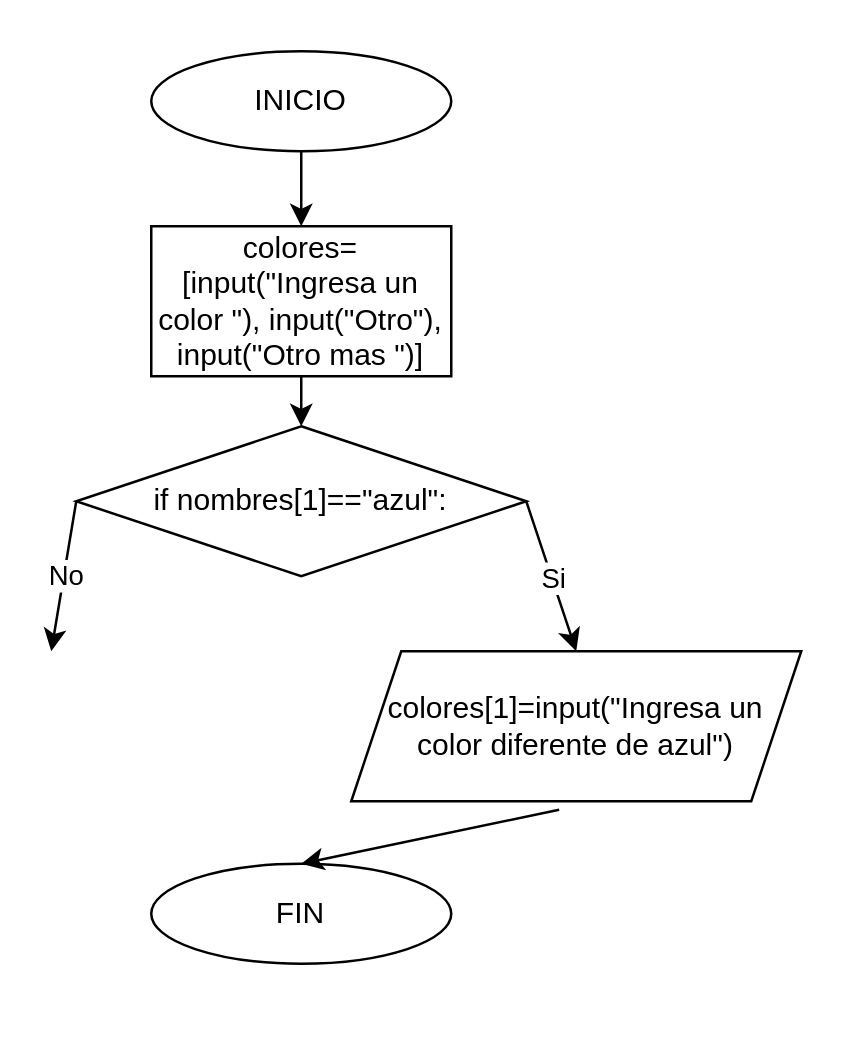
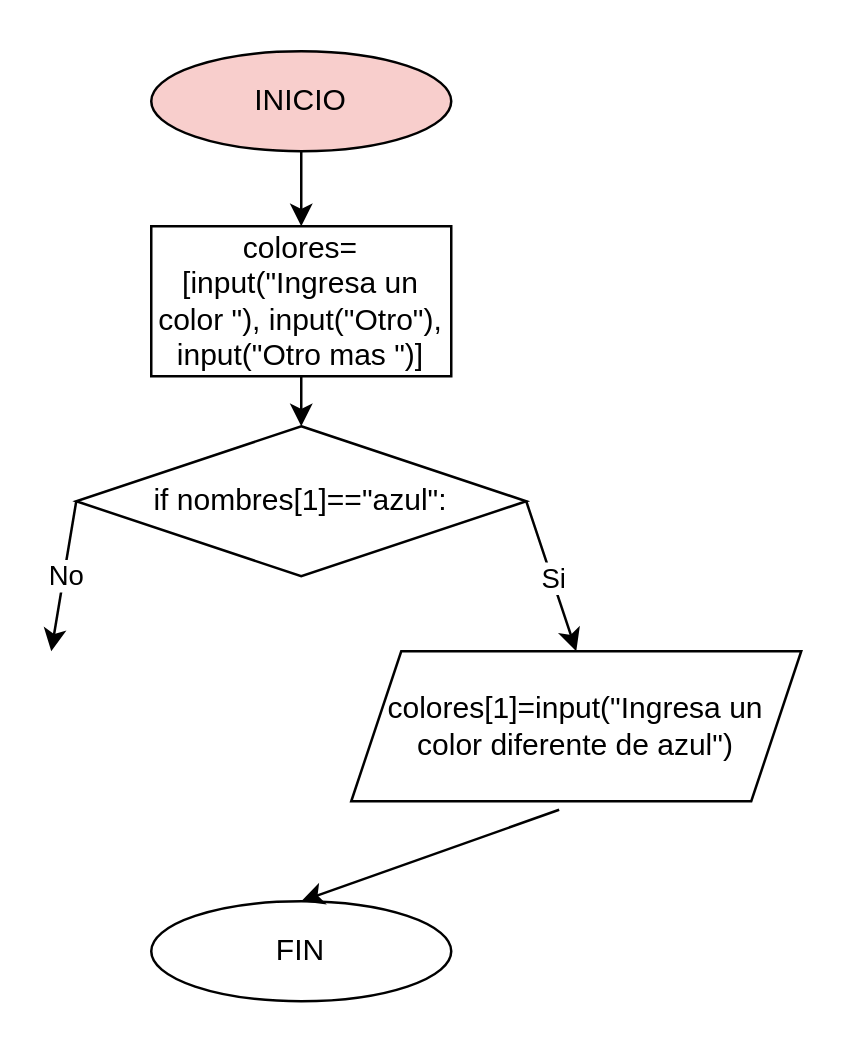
node "INICIO": fillcolor #ffffff -> #f8cecc
node "FIN": moved (301, 914) -> (301, 951)
